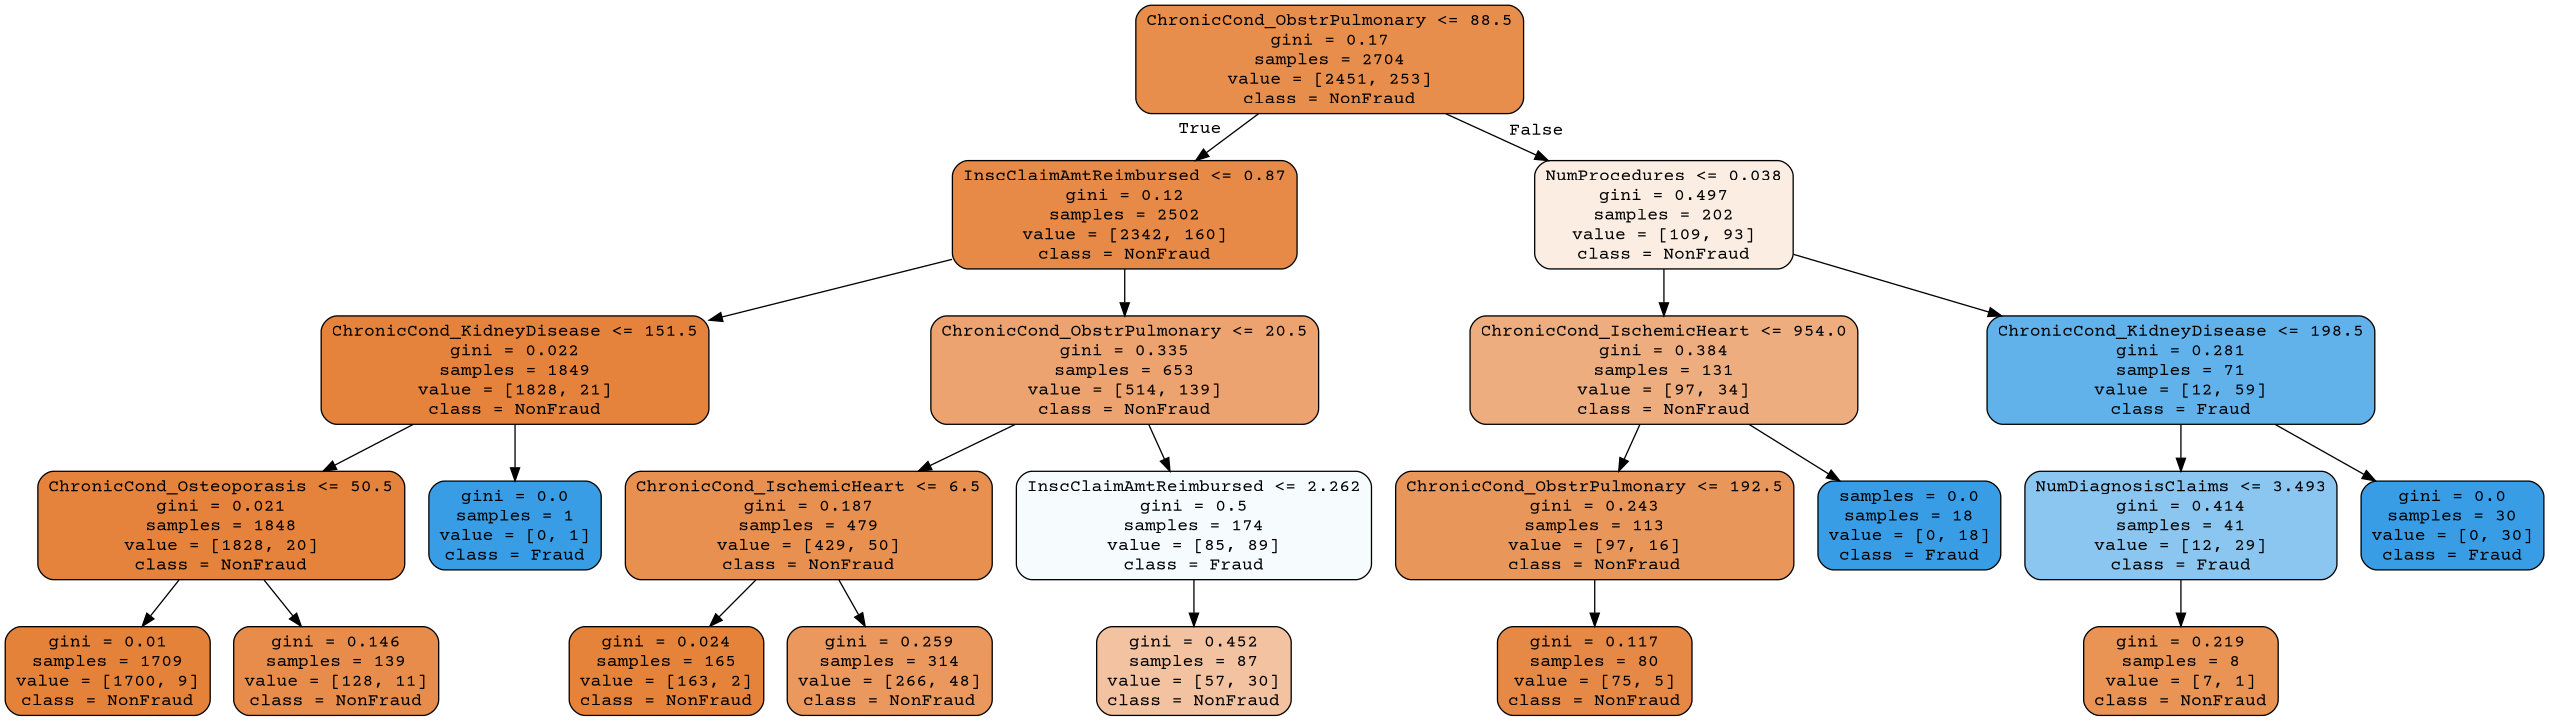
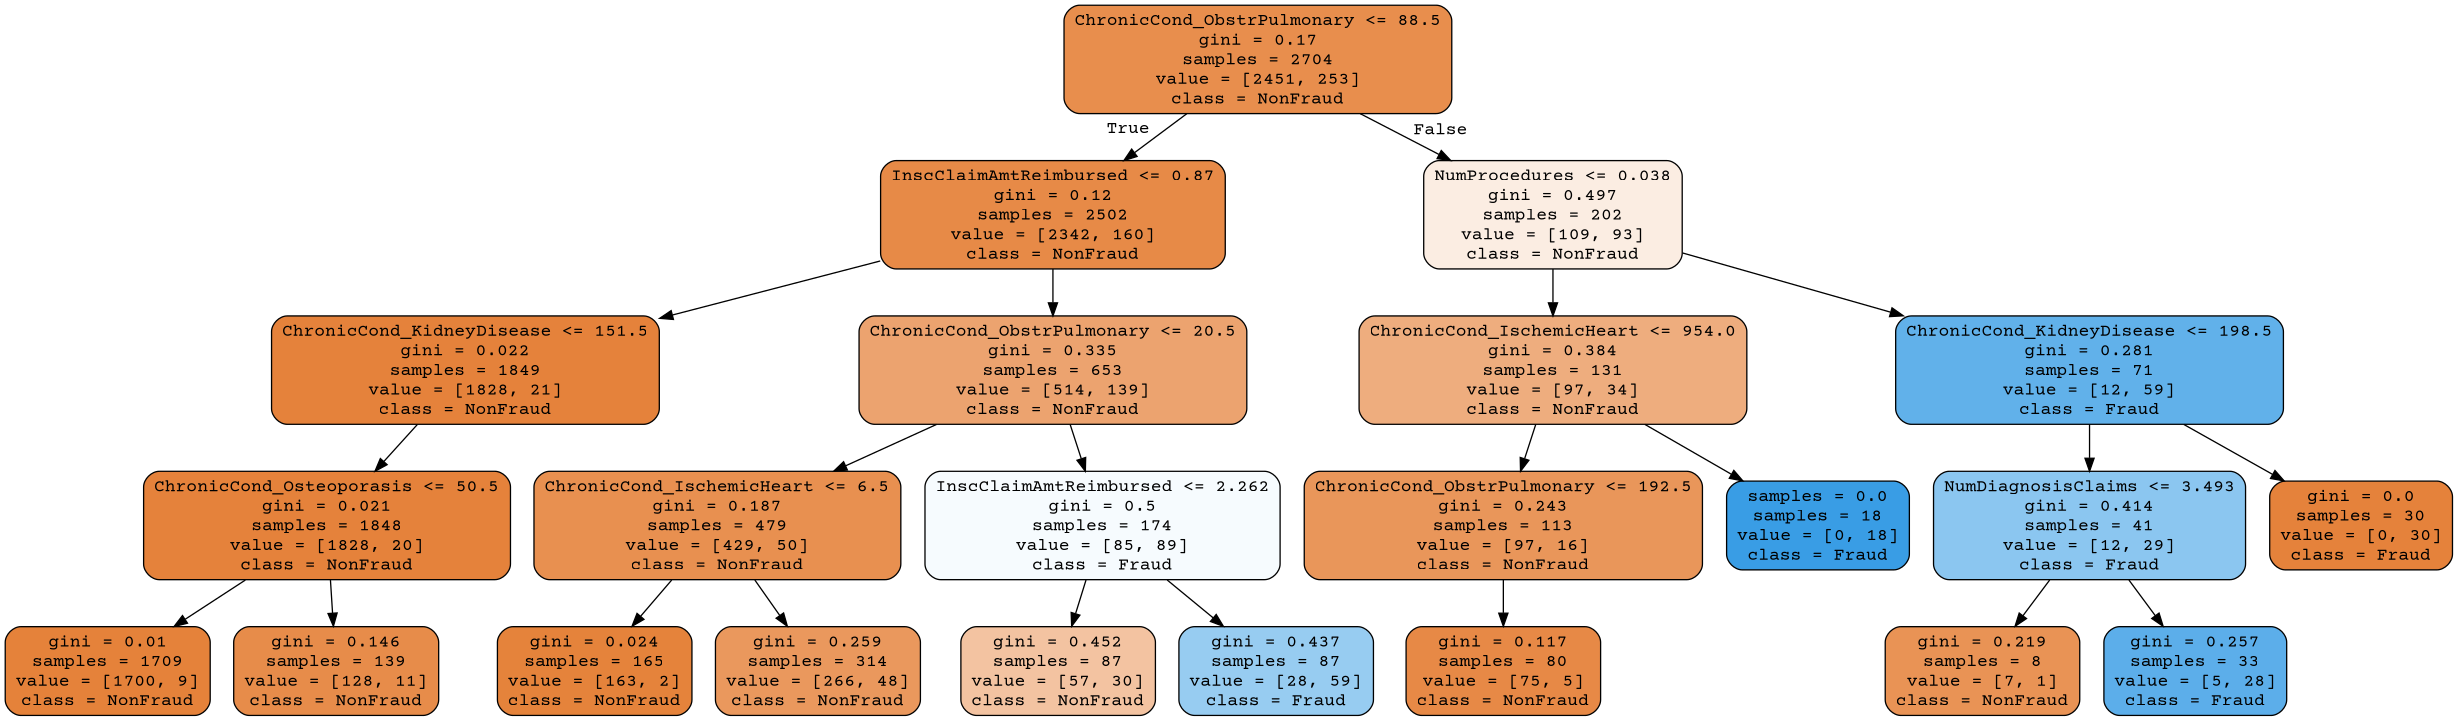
node "gini = 0.0 samples = 1 value = [0, 1] class = Fraud": removed
node "gini = 0.0 samples = 30 value = [0, 30] class = Fraud": fillcolor #399de5 -> #e5823b
node "gini = 0.437 samples = 87 value = [28, 59] class = Fraud": added
node "gini = 0.257 samples = 33 value = [5, 28] class = Fraud": added
